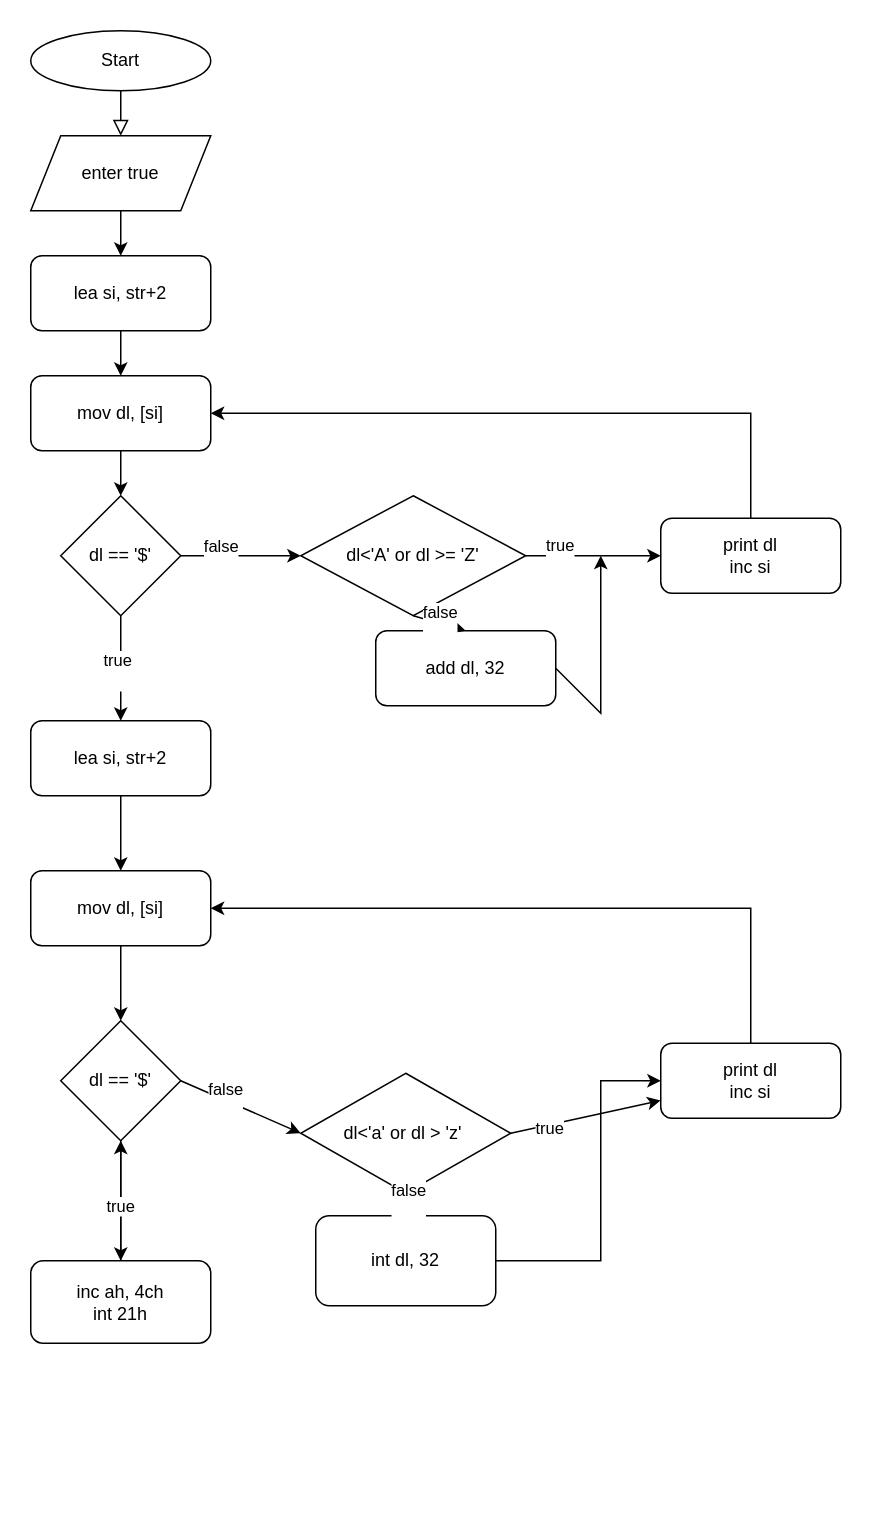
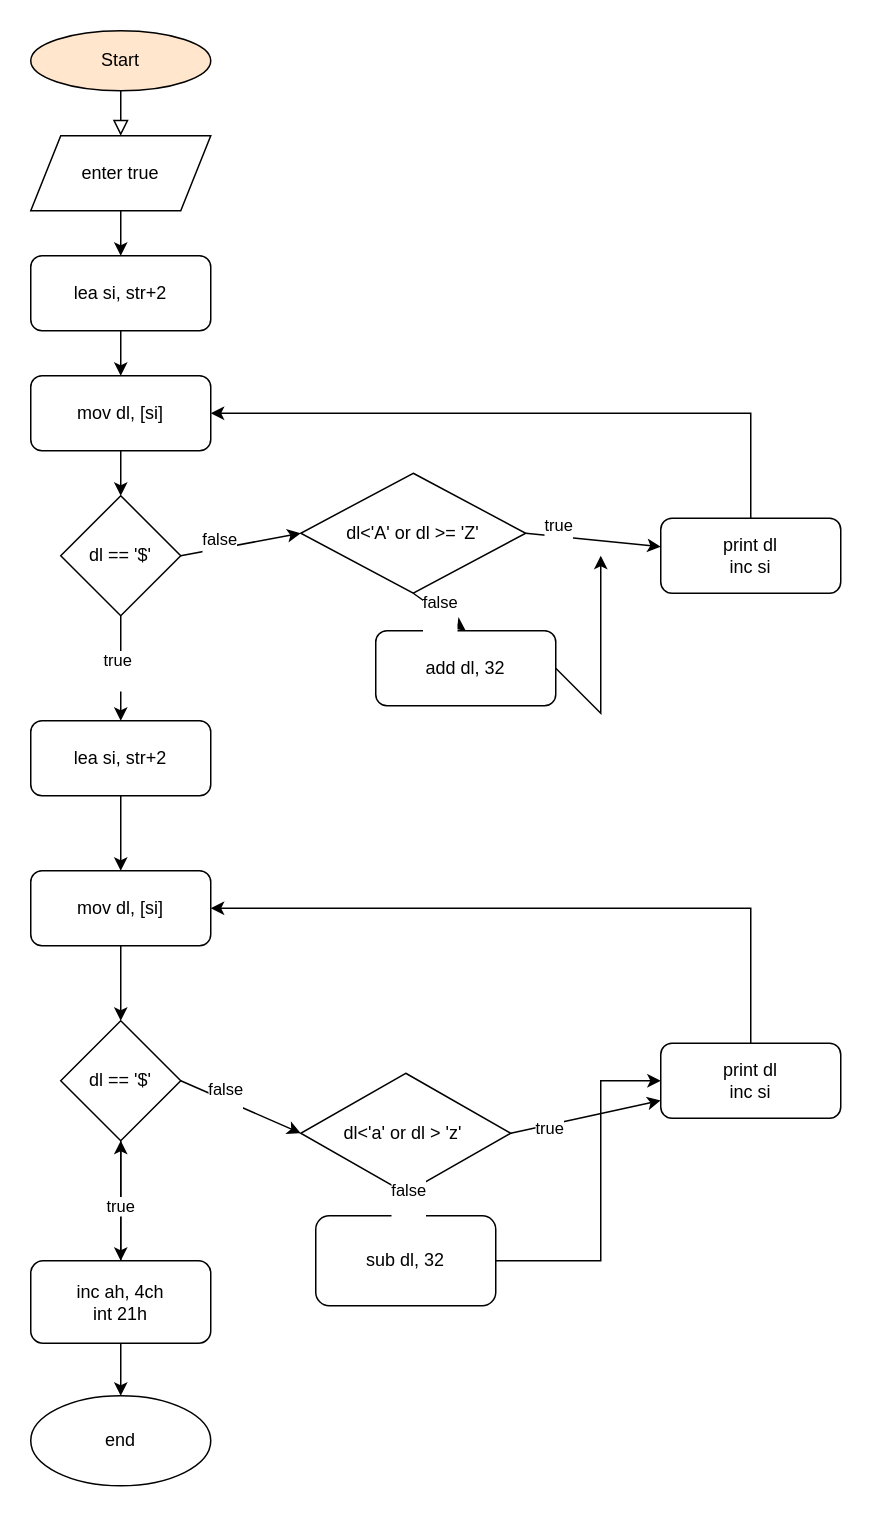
node "Start": fillcolor #ffffff -> #ffe6cc
node "dl<'A' or dl >= 'Z'": moved (413, 556) -> (413, 533)
node "int dl, 32": label "int dl, 32" -> "sub dl, 32"
edge "inc ah, 4ch int 21h" -> "end": added
node "end": added
